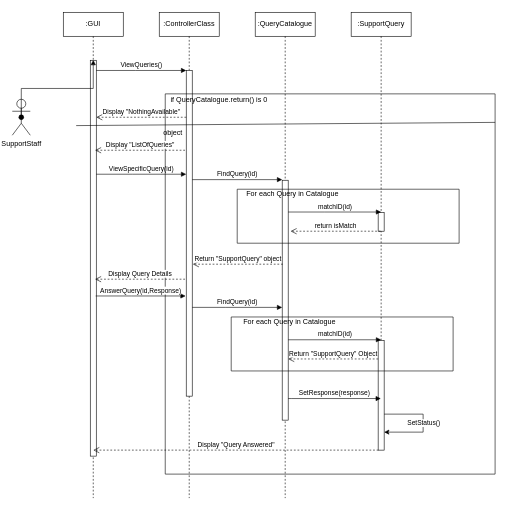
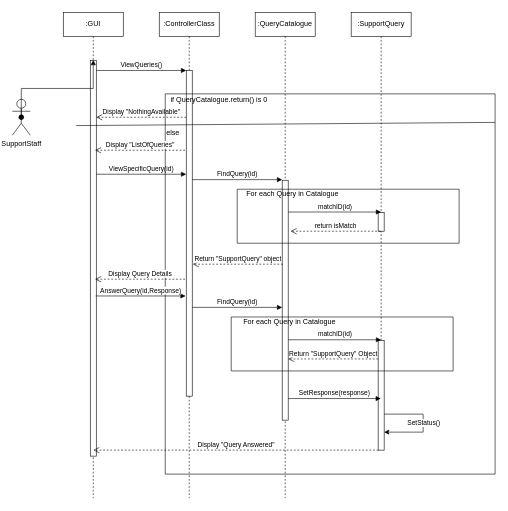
node "object": label "object" -> "else"
